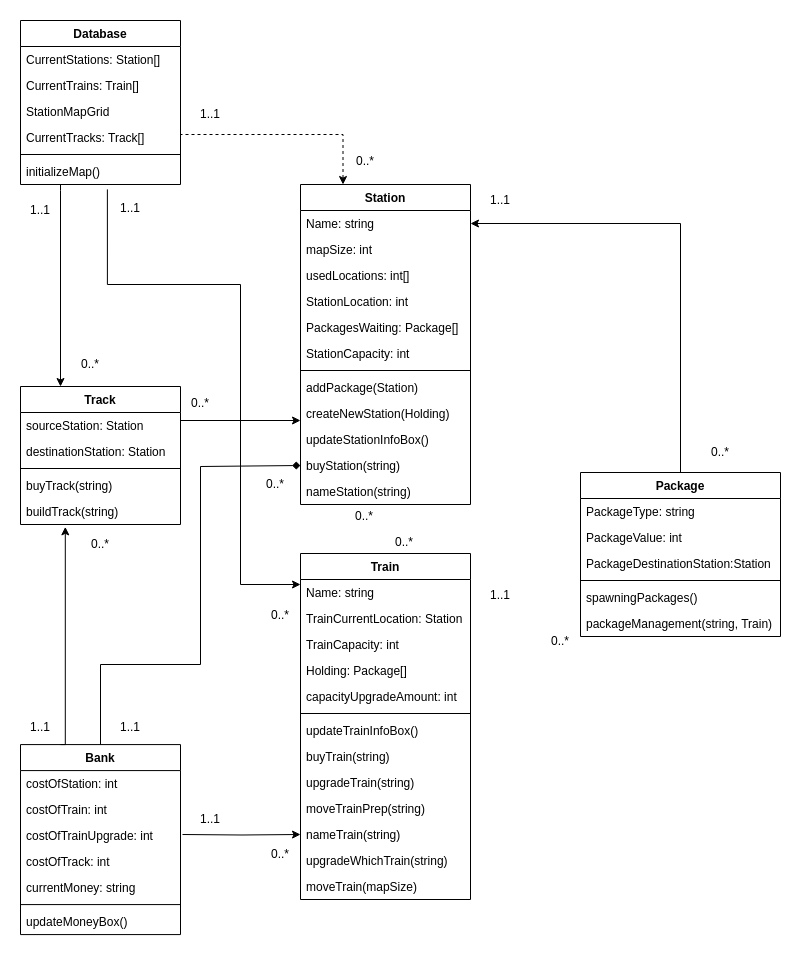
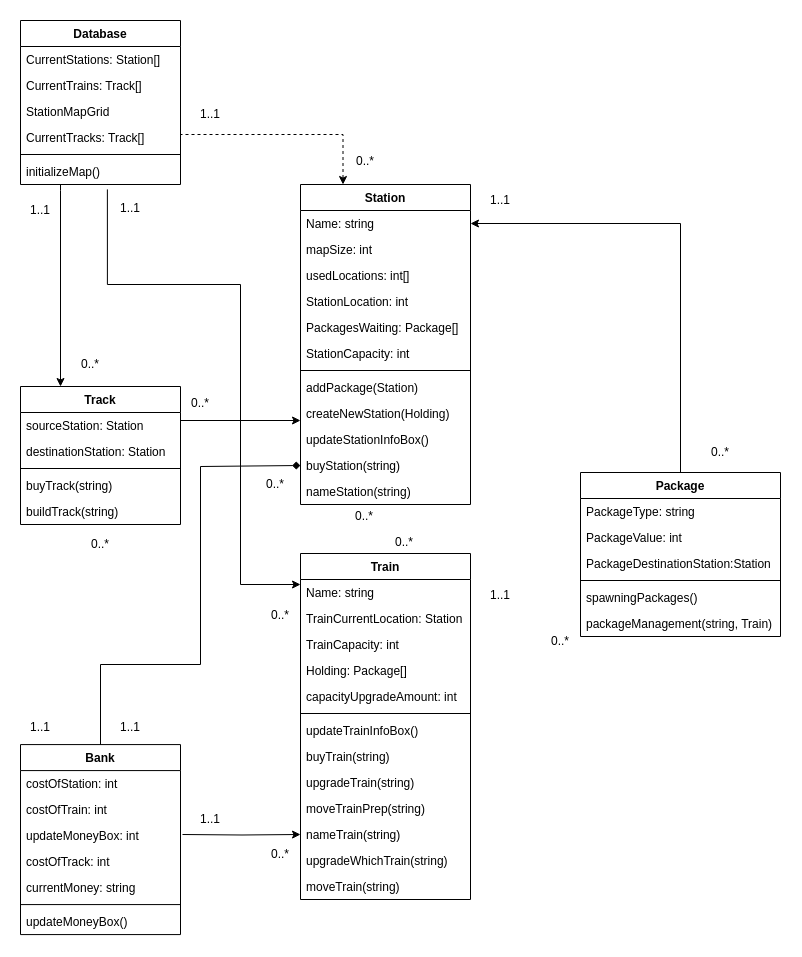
node "CurrentTrains: Train[]": label "CurrentTrains: Train[]" -> "CurrentTrains: Track[]"
edge "Bank" -> "buildTrack(string)": removed
node "costOfTrainUpgrade: int": label "costOfTrainUpgrade: int" -> "updateMoneyBox: int"
node "moveTrain(mapSize)": label "moveTrain(mapSize)" -> "moveTrain(string)"
